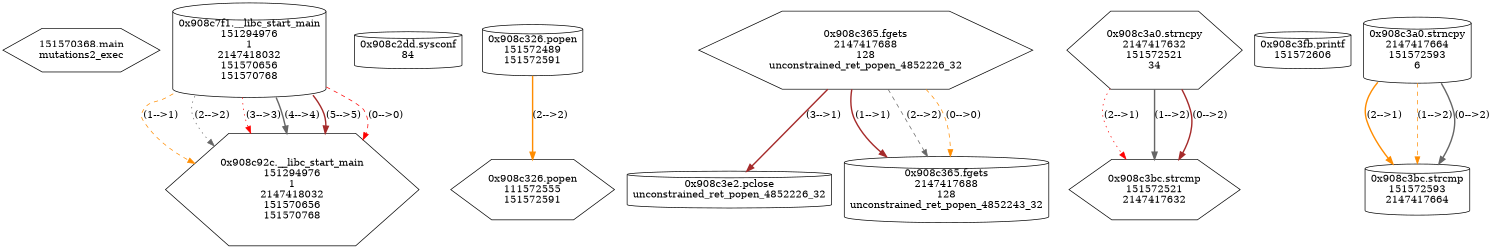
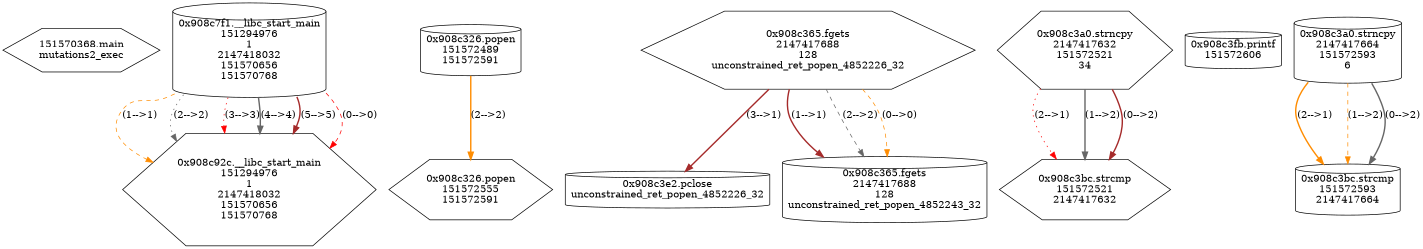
node "0x908c2dd.sysconf 84": removed
node "0x908c326.popen 111572555 151572591": label "0x908c326.popen 111572555 151572591" -> "0x908c326.popen 151572555 151572591"
